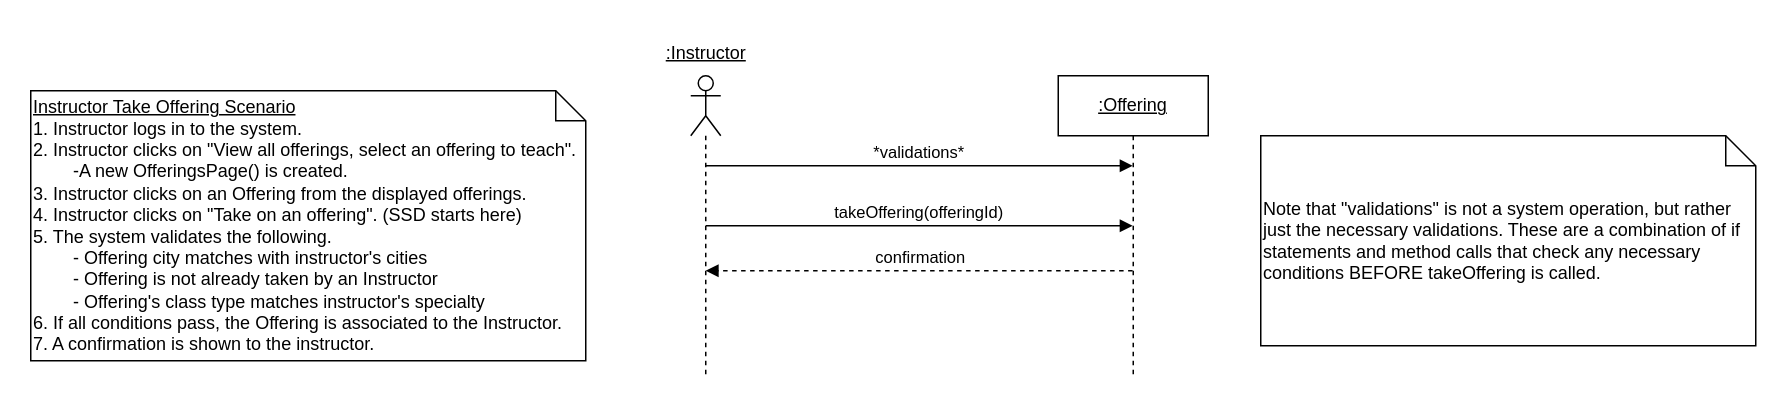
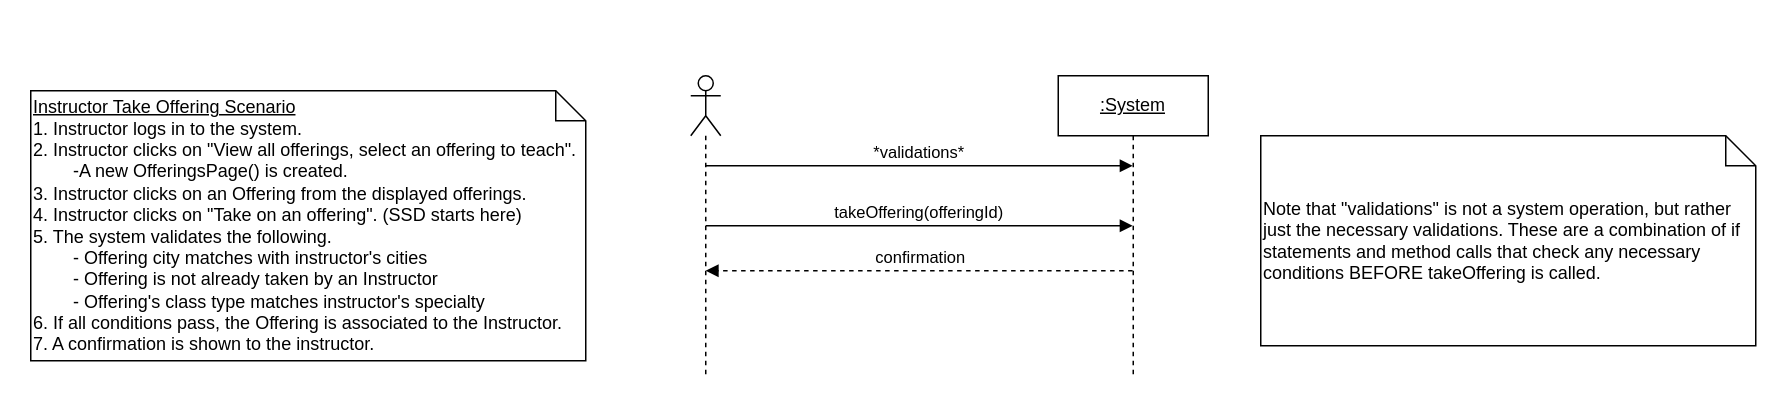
node ":Instructor": removed
node ":Offering": label ":Offering" -> ":System"
